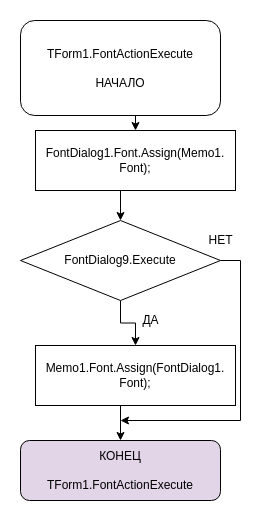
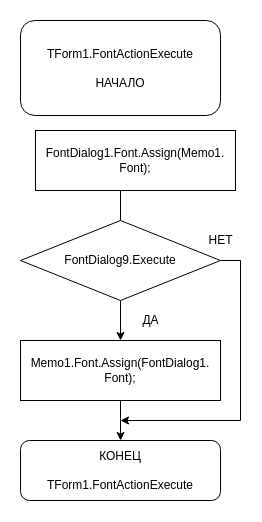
edge "TForm1.FontActionExecute НАЧАЛО" -> "FontDialog1.Font.Assign(Memo1. Font);": removed
edge "FontDialog1.Font.Assign(Memo1. Font);" -> "FontDialog9.Execute": arrowhead classic -> none
node "Memo1.Font.Assign(FontDialog1. Font);": moved (136, 376) -> (121, 371)
node "КОНЕЦ TForm1.FontActionExecute": fillcolor #e1d5e7 -> #ffffff
